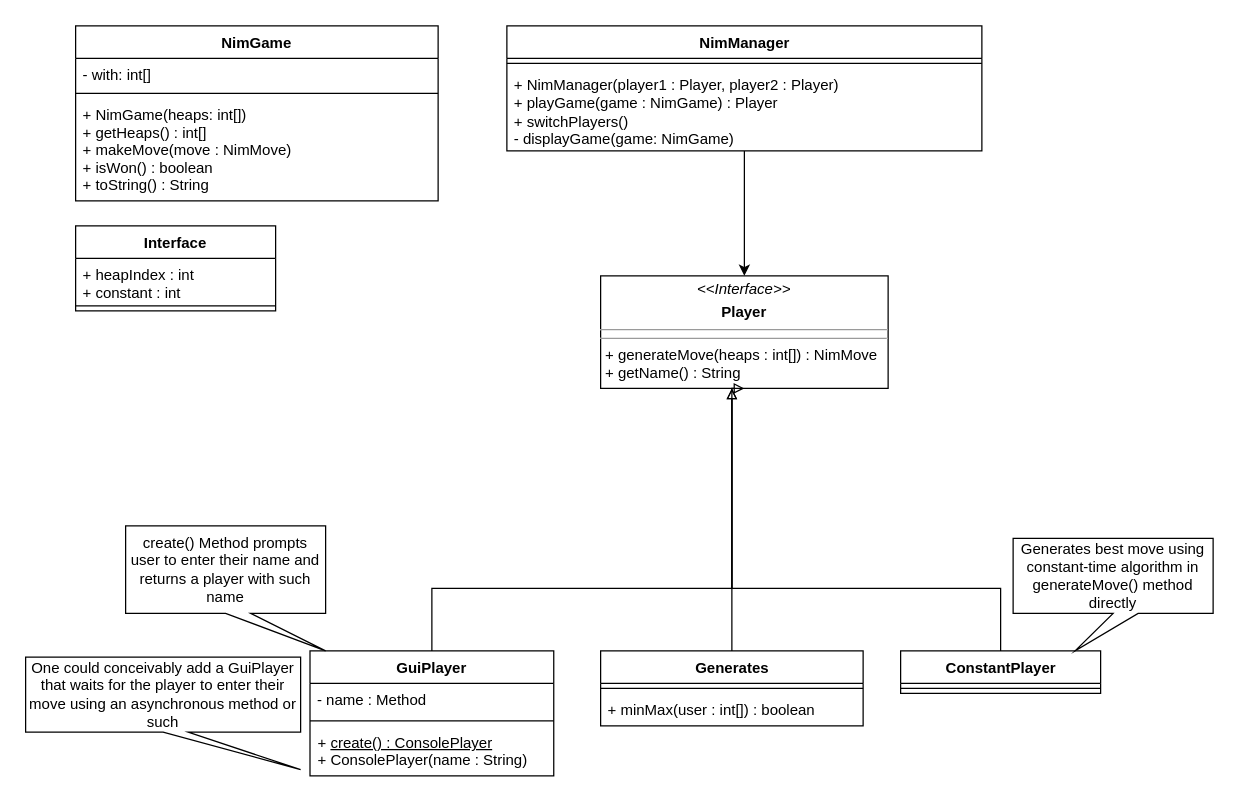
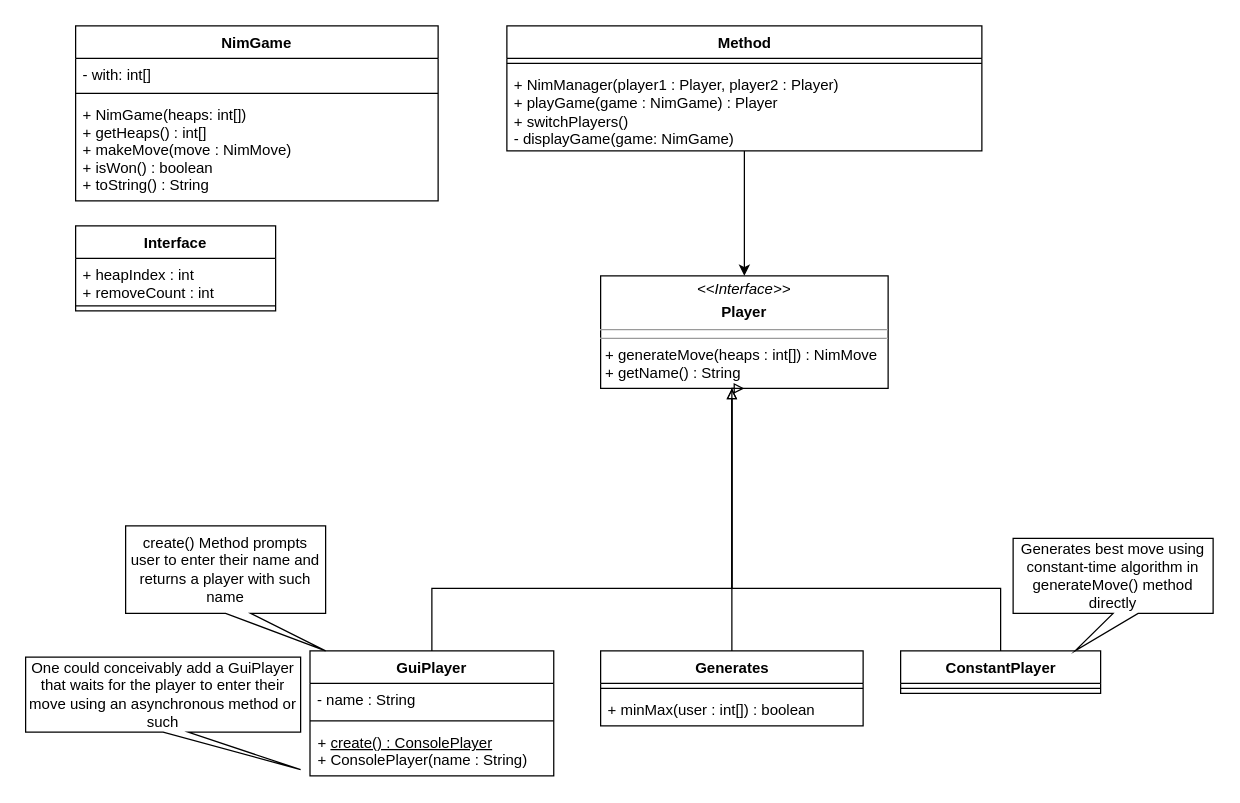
node "NimManager": label "NimManager" -> "Method"
node "+ heapIndex : int + constant : int": label "+ heapIndex : int + constant : int" -> "+ heapIndex : int + removeCount : int"
node "- name : Method": label "- name : Method" -> "- name : String"
